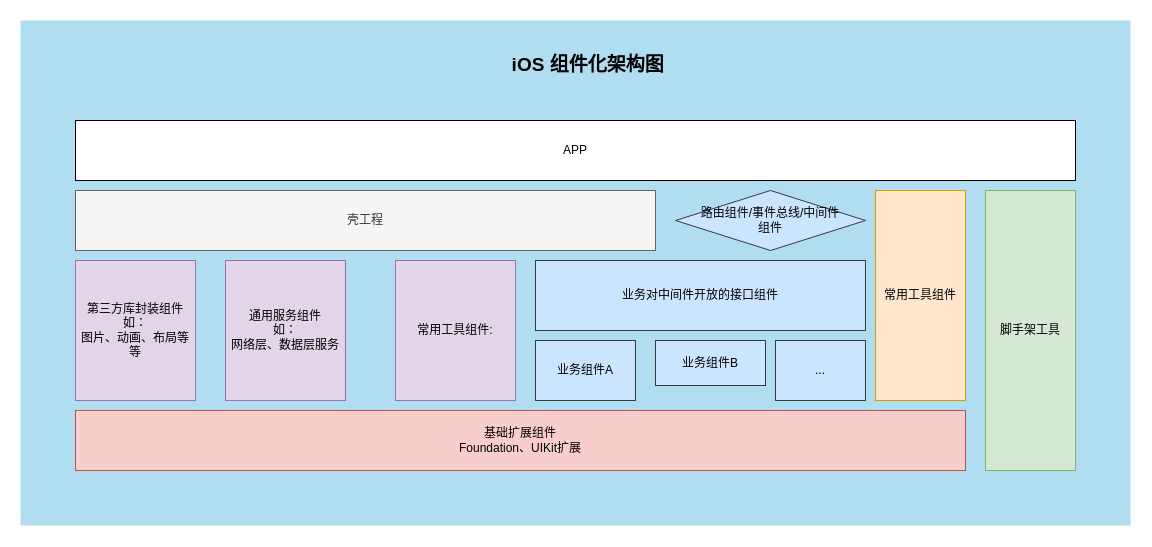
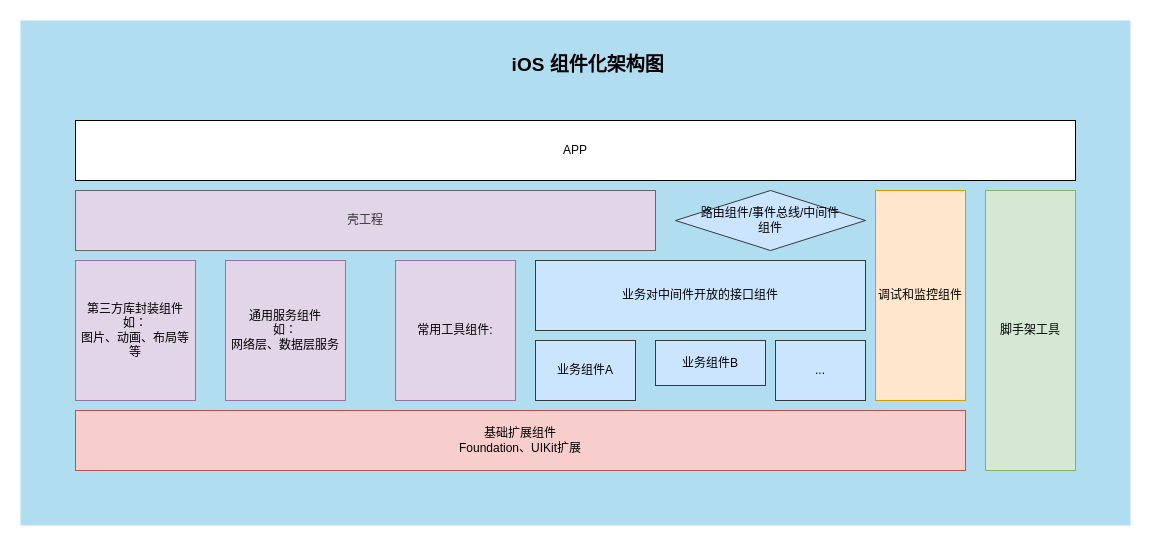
node "壳工程": fillcolor #f5f5f5 -> #e1d5e7
node "常用工具组件": label "常用工具组件" -> "调试和监控组件"
